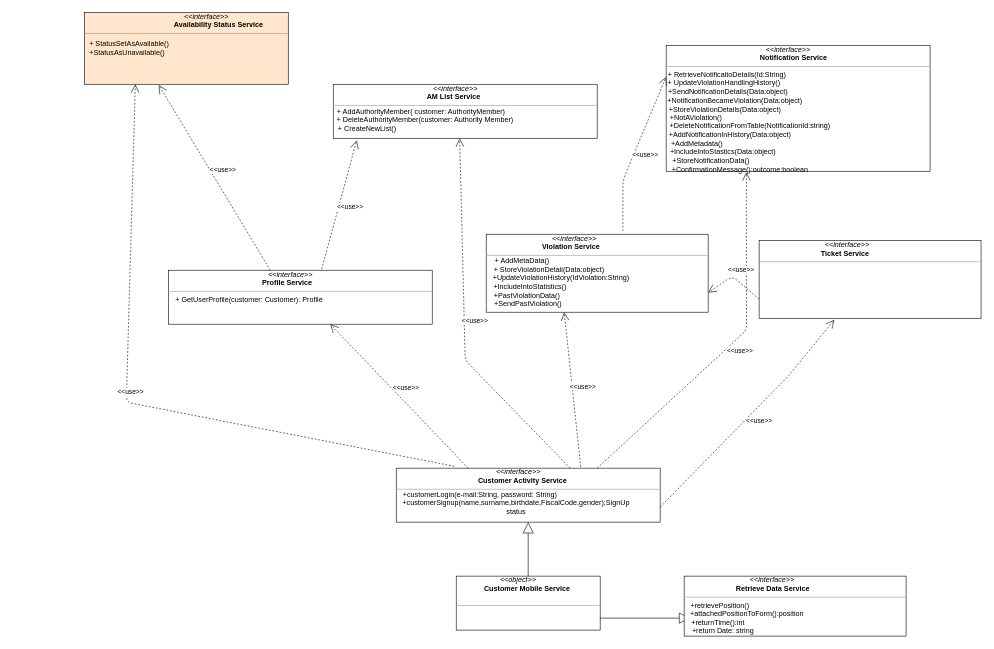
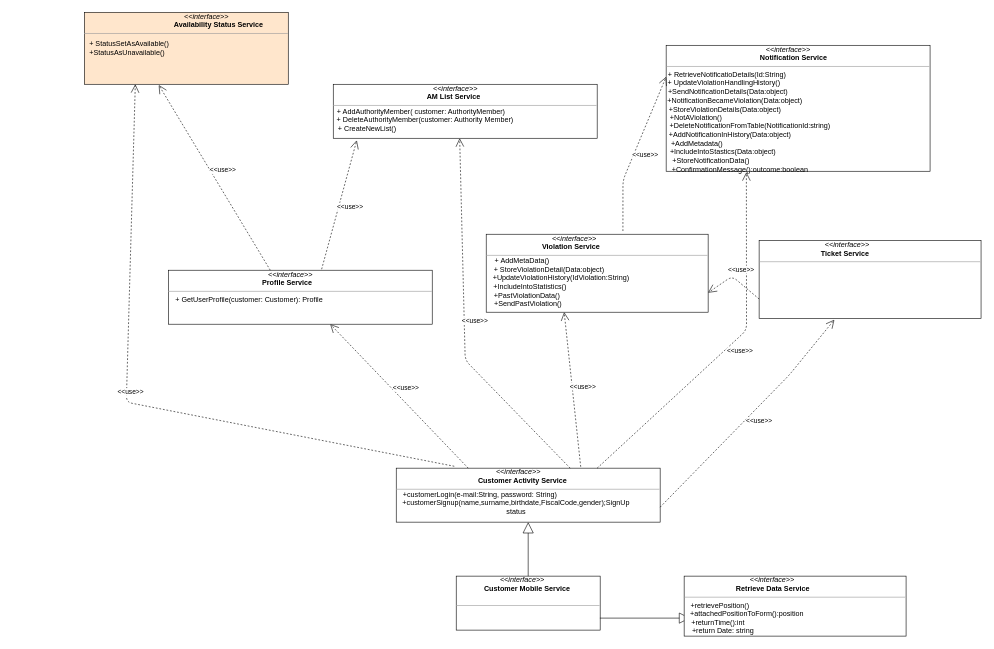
node "<<object>> Customer Mobile Service": label "<<object>> Customer Mobile Service" -> "<<interface>> Customer Mobile Service"
